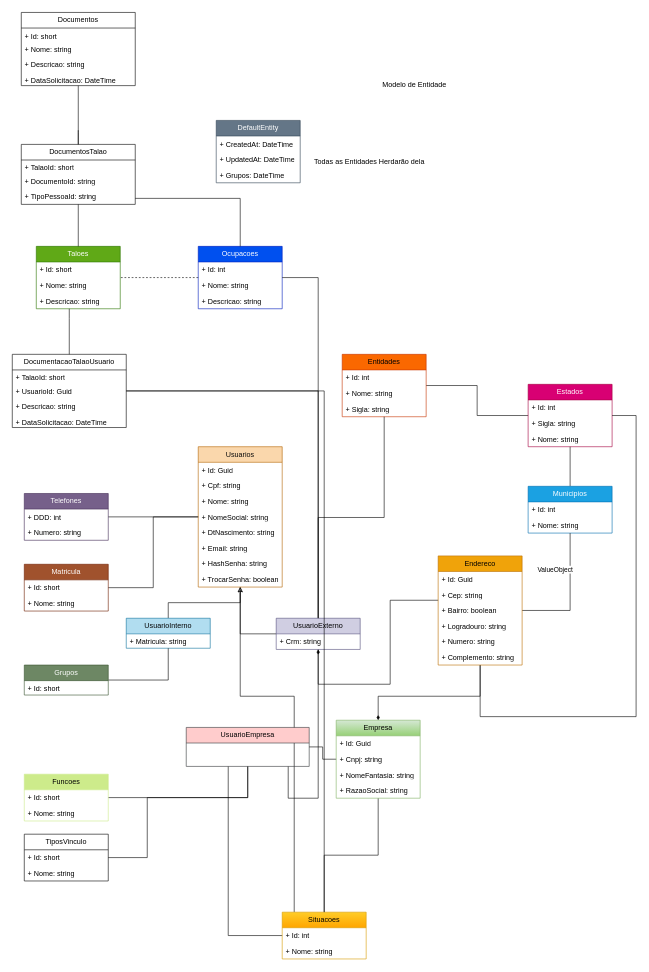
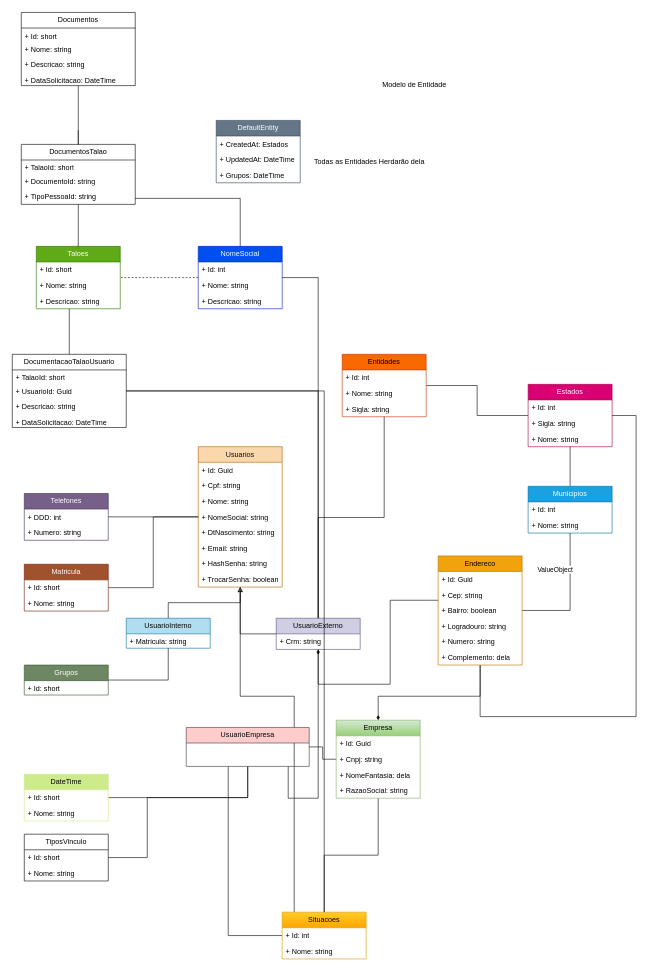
node "+ CreatedAt: DateTime": label "+ CreatedAt: DateTime" -> "+ CreatedAt: Estados"
node "Ocupacoes": label "Ocupacoes" -> "NomeSocial"
node "+ Complemento: string": label "+ Complemento: string" -> "+ Complemento: dela"
node "+ NomeFantasia: string": label "+ NomeFantasia: string" -> "+ NomeFantasia: dela"
node "Funcoes": label "Funcoes" -> "DateTime"
